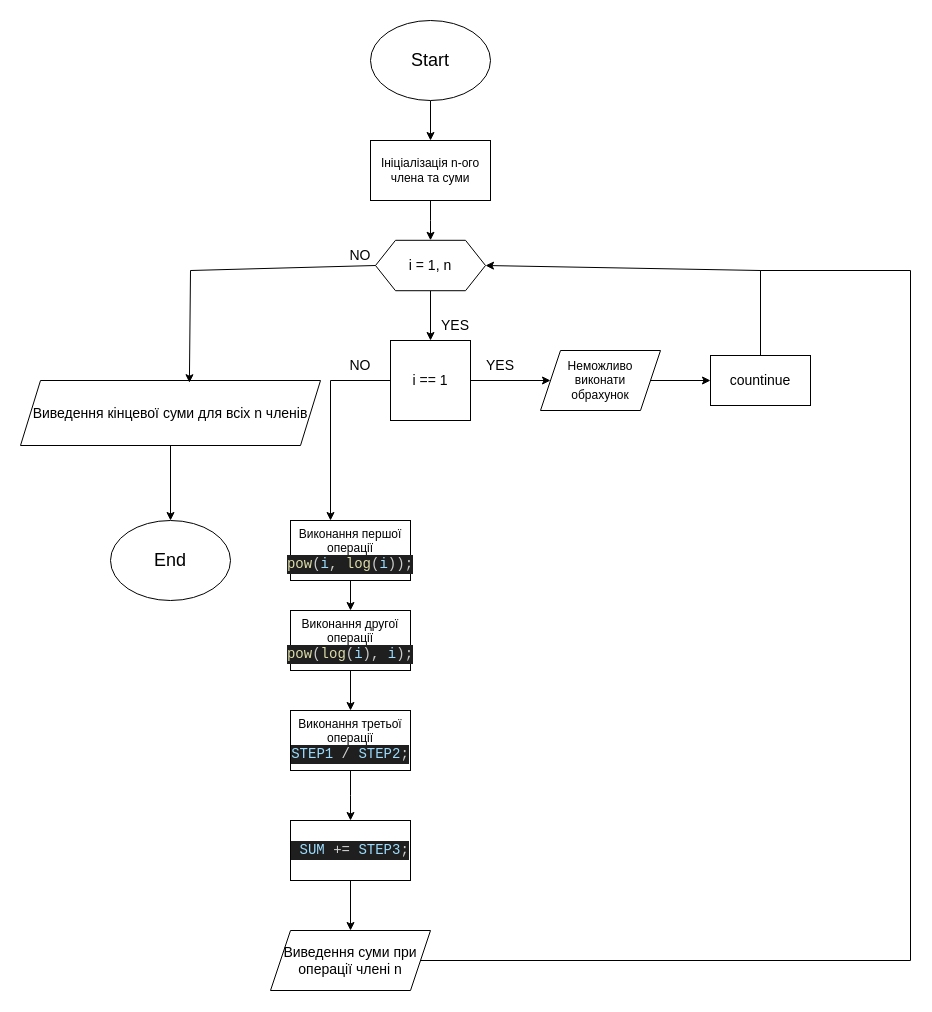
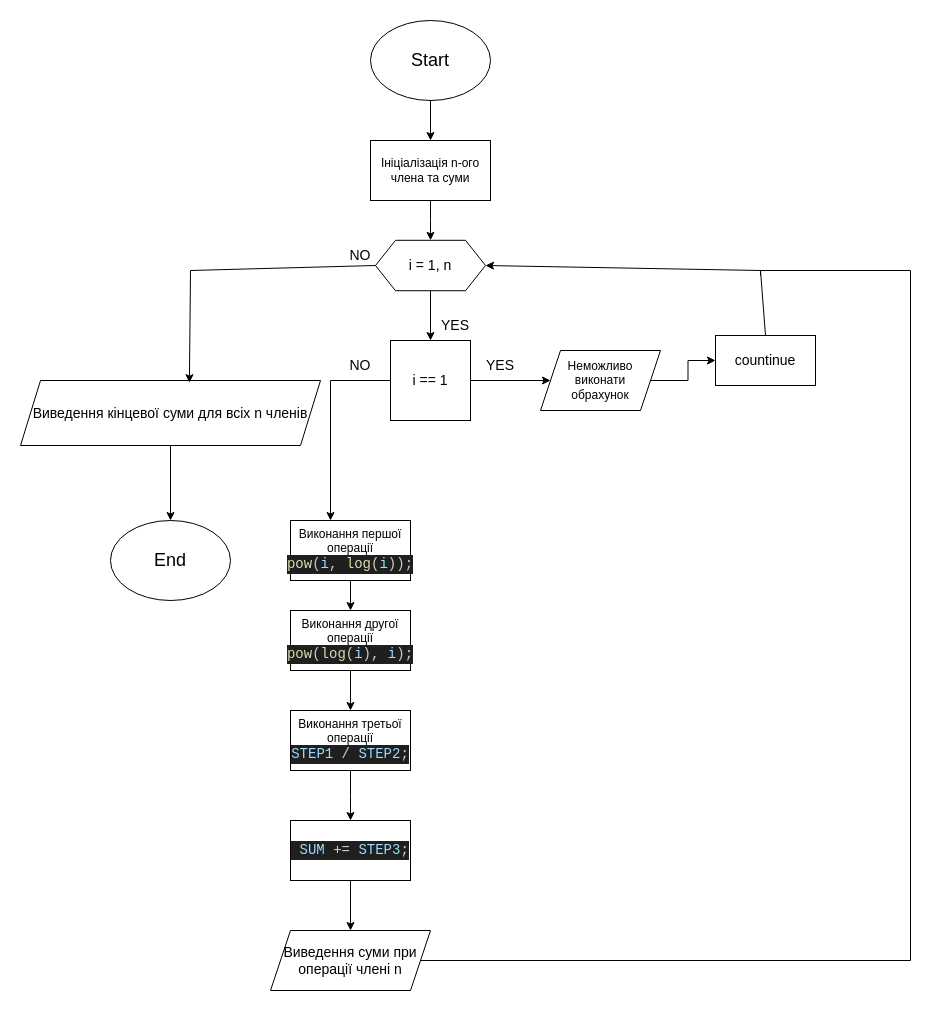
node "countinue": moved (761, 381) -> (766, 361)
